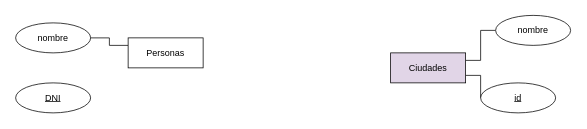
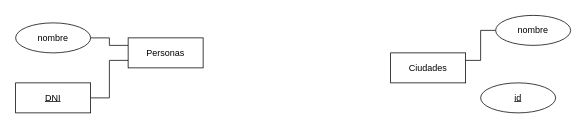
node "Ciudades": fillcolor #e1d5e7 -> #ffffff
edge "Ciudades" -- "id": removed
edge "Personas" -- "DNI": added
node "DNI": shape ellipse -> rectangle
